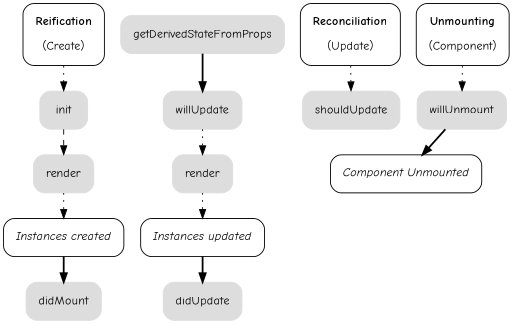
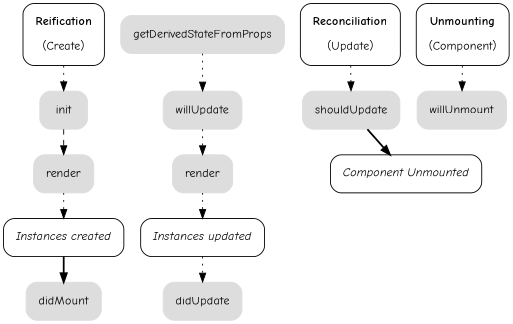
edge "getDerivedStateFromProps" -> "willUpdate": style bold -> dotted
edge "willUnmount" -> "Component Unmounted": now "shouldUpdate" -> "Component Unmounted"
edge "Instances updated" -> "didUpdate": style bold -> dotted
